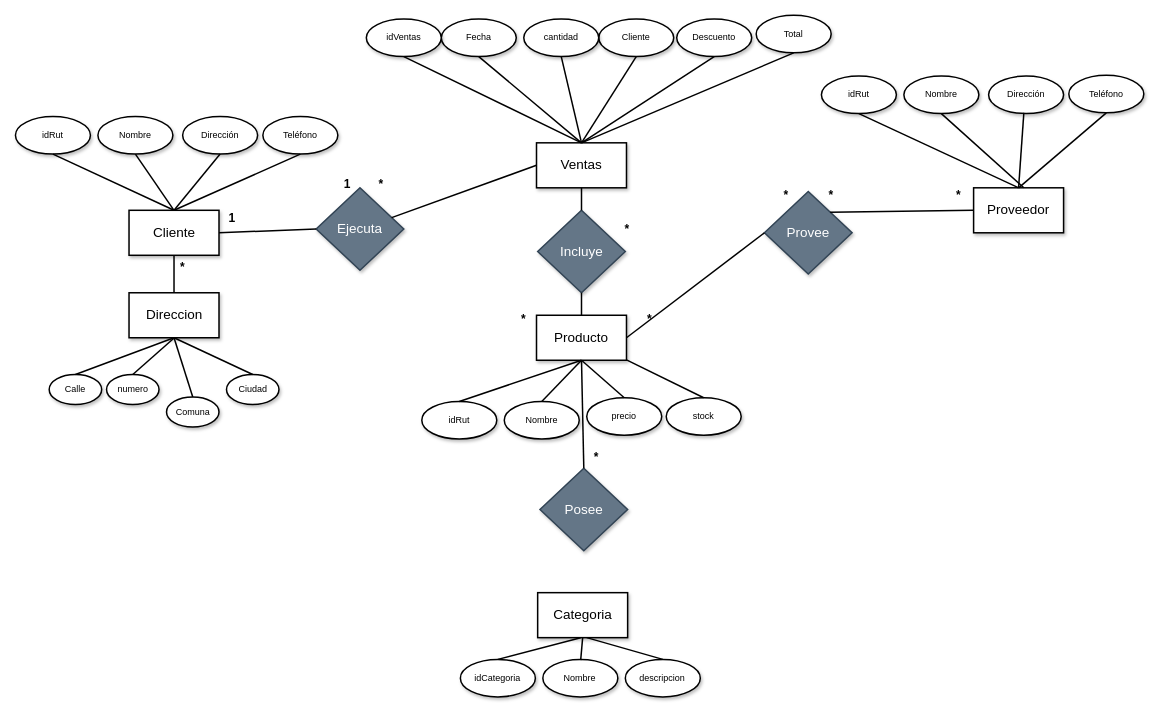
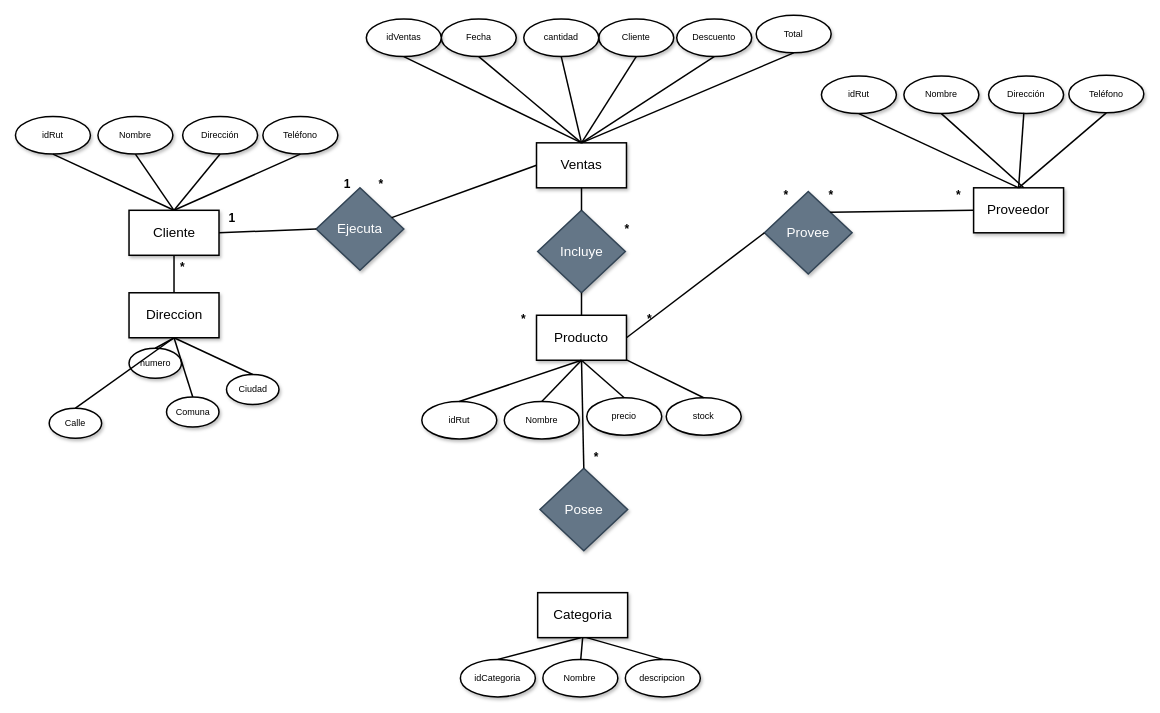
node "Calle": moved (75, 390) -> (75, 423)
node "numero": moved (133, 390) -> (155, 363)
